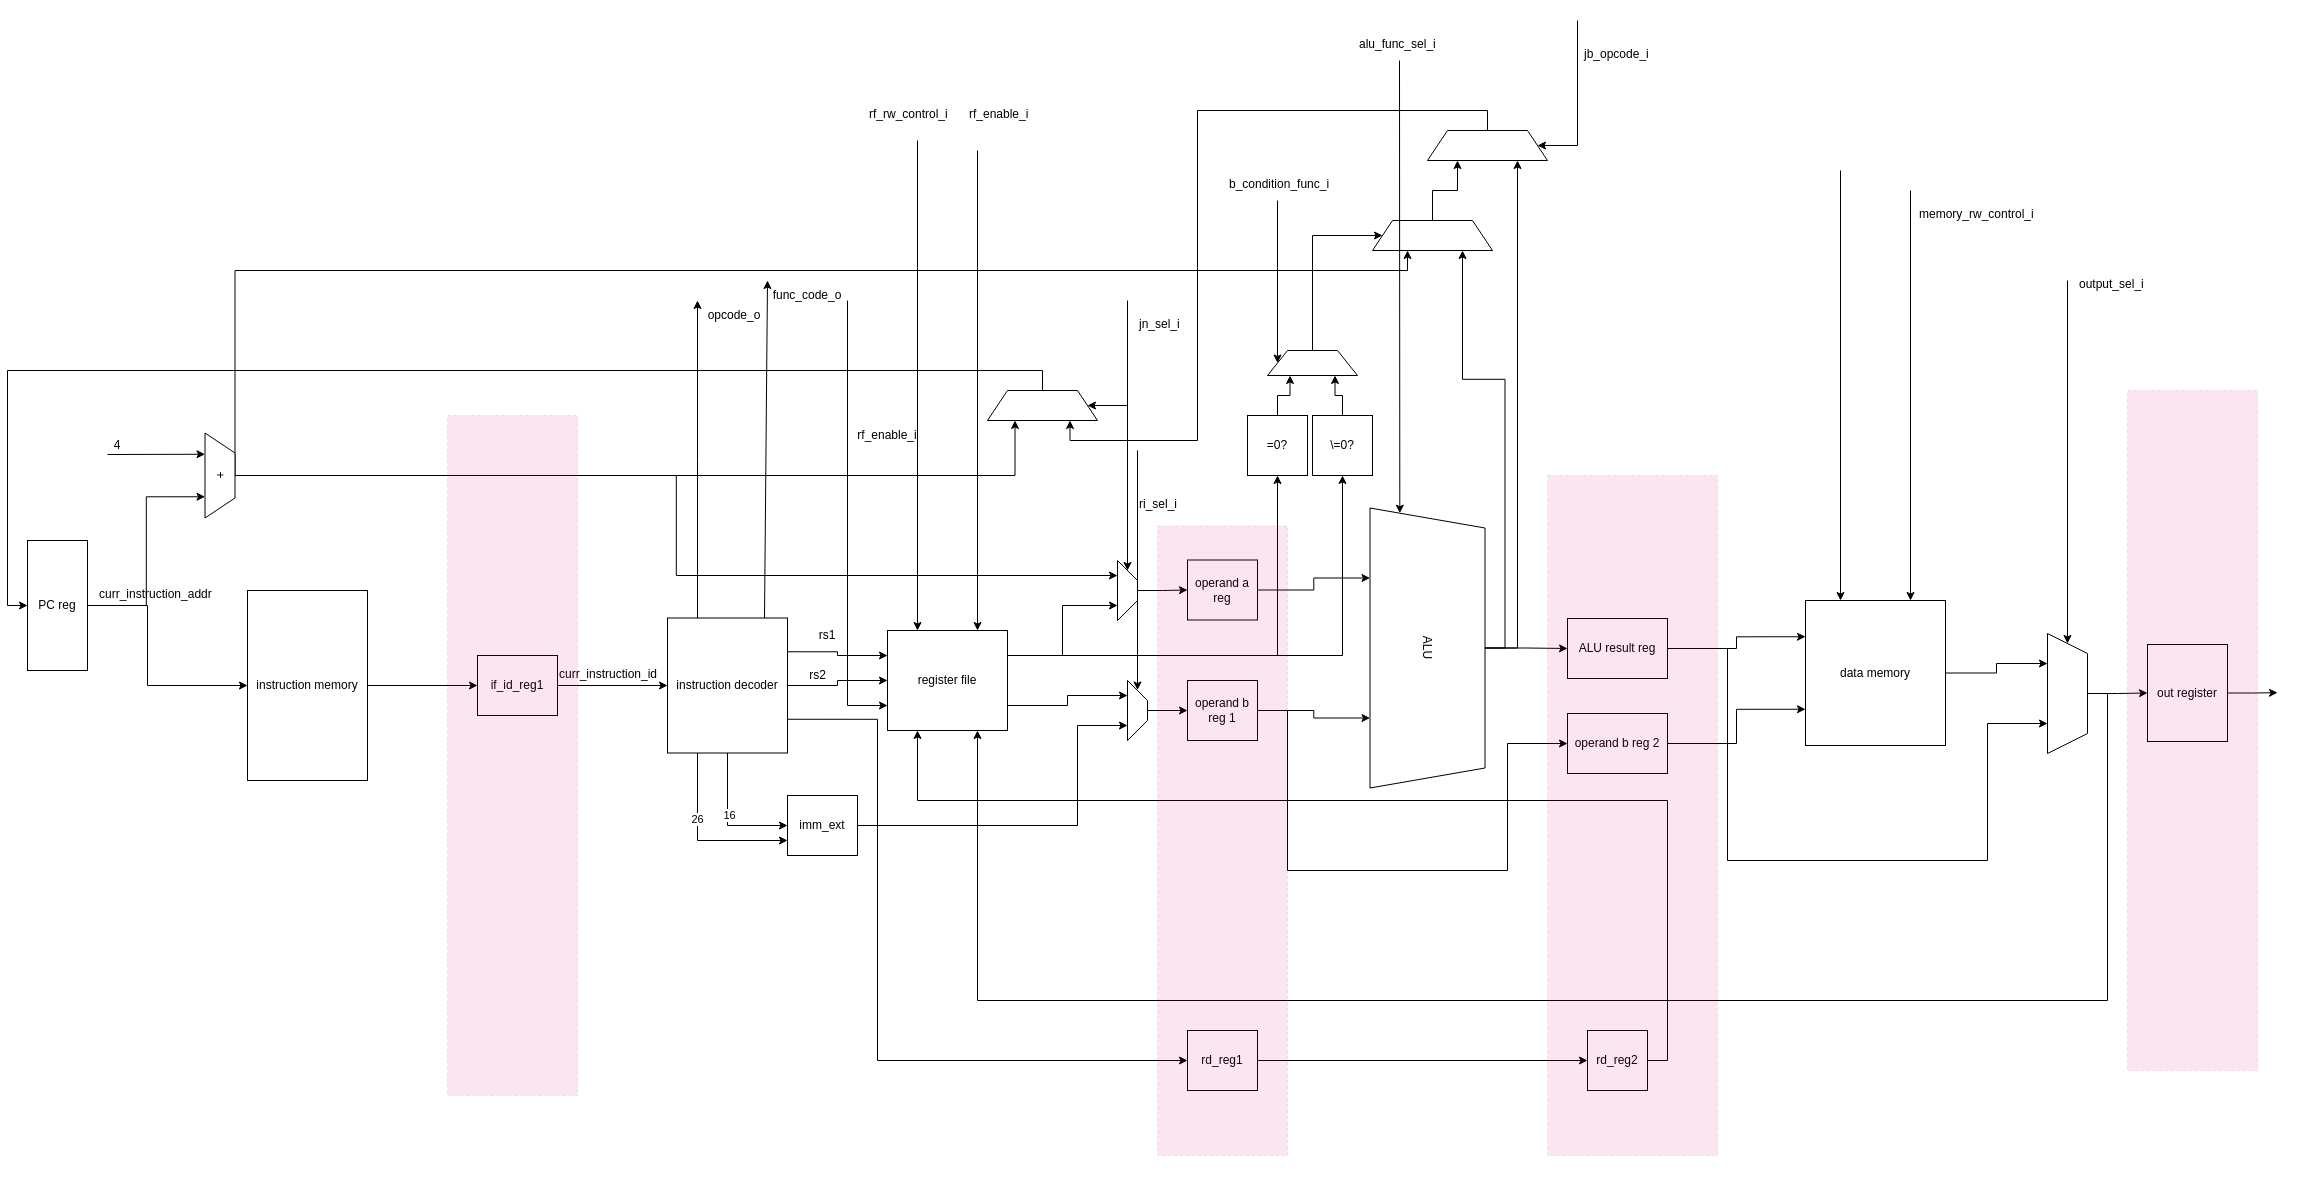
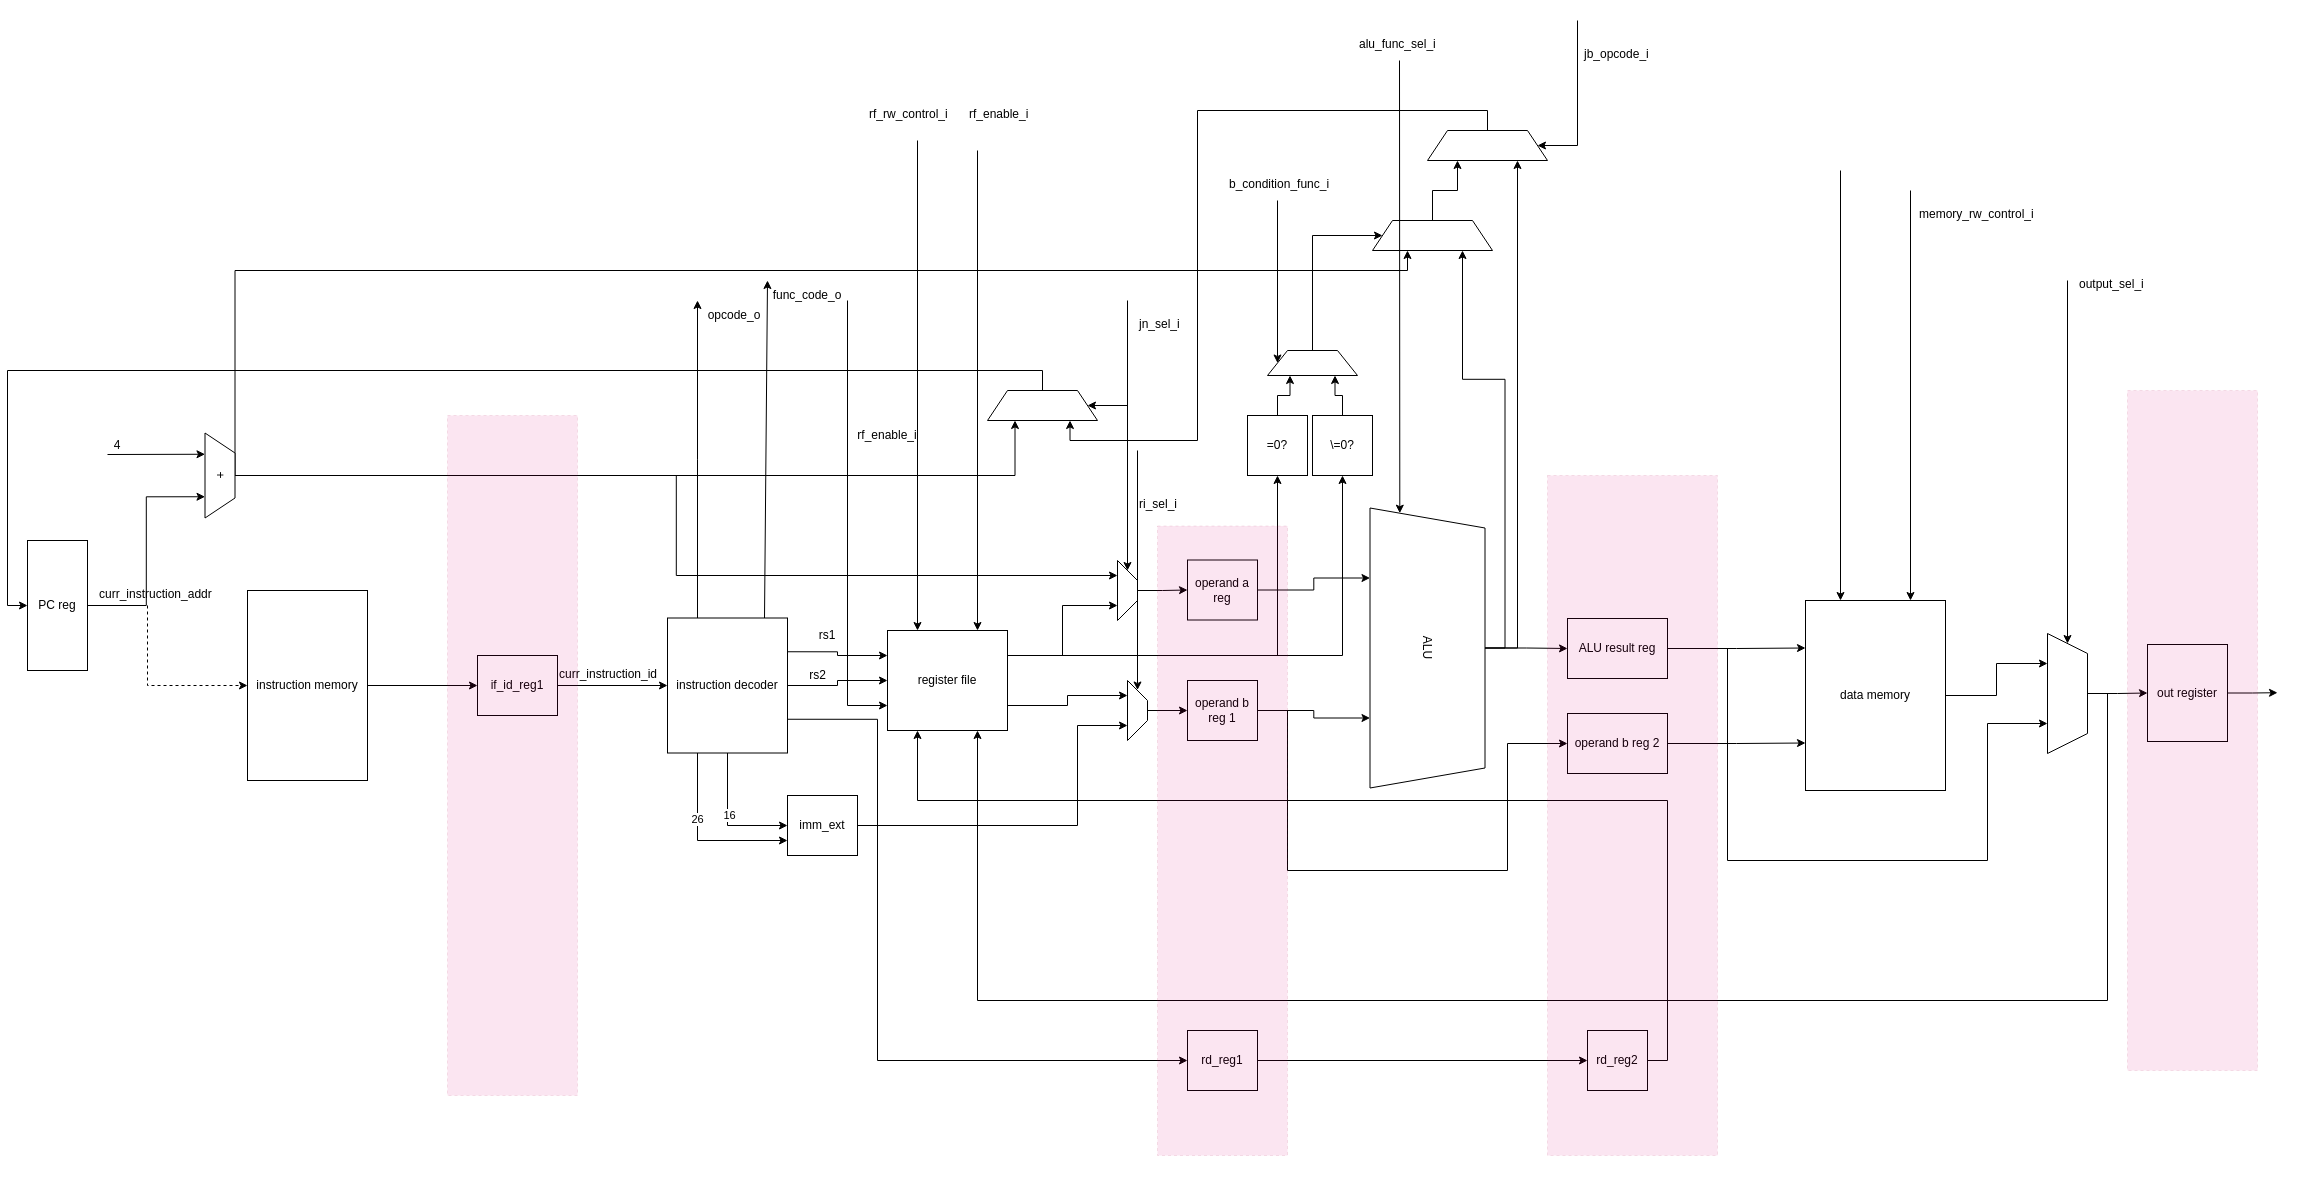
node "data memory": size 140x145 -> 140x190
edge "PC reg" -> "instruction memory": style solid -> dashed
